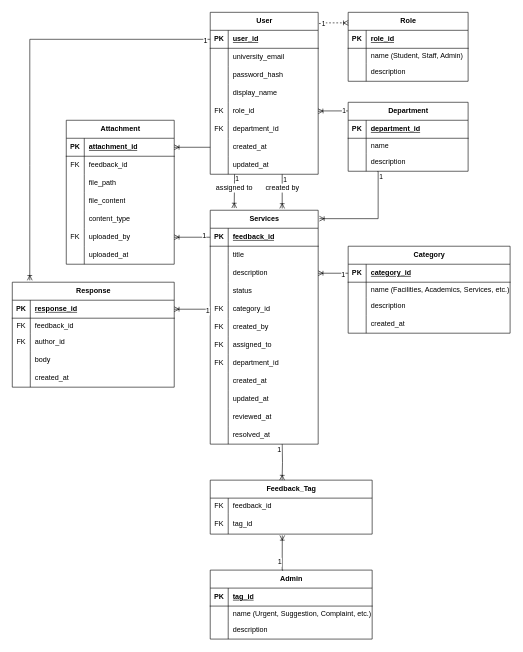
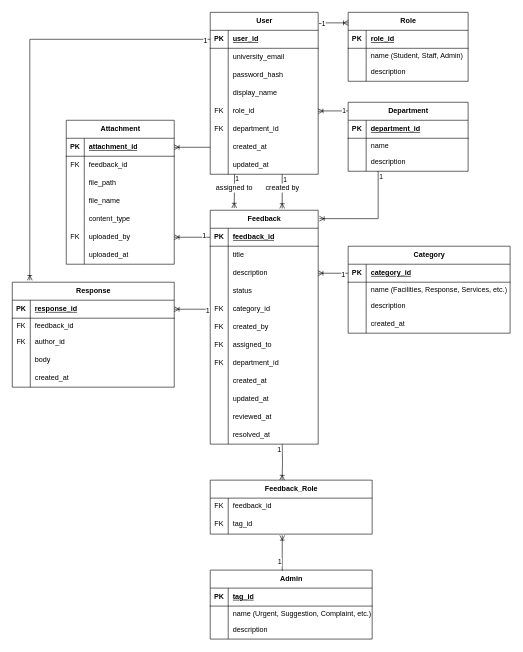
edge "User" -> "Role": style dashed -> solid
node "file_content": label "file_content" -> "file_name"
node "Services": label "Services" -> "Feedback"
node "name (Facilities, Academics, Services, etc.)": label "name (Facilities, Academics, Services, etc.)" -> "name (Facilities, Response, Services, etc.)"
node "Feedback_Tag": label "Feedback_Tag" -> "Feedback_Role"
